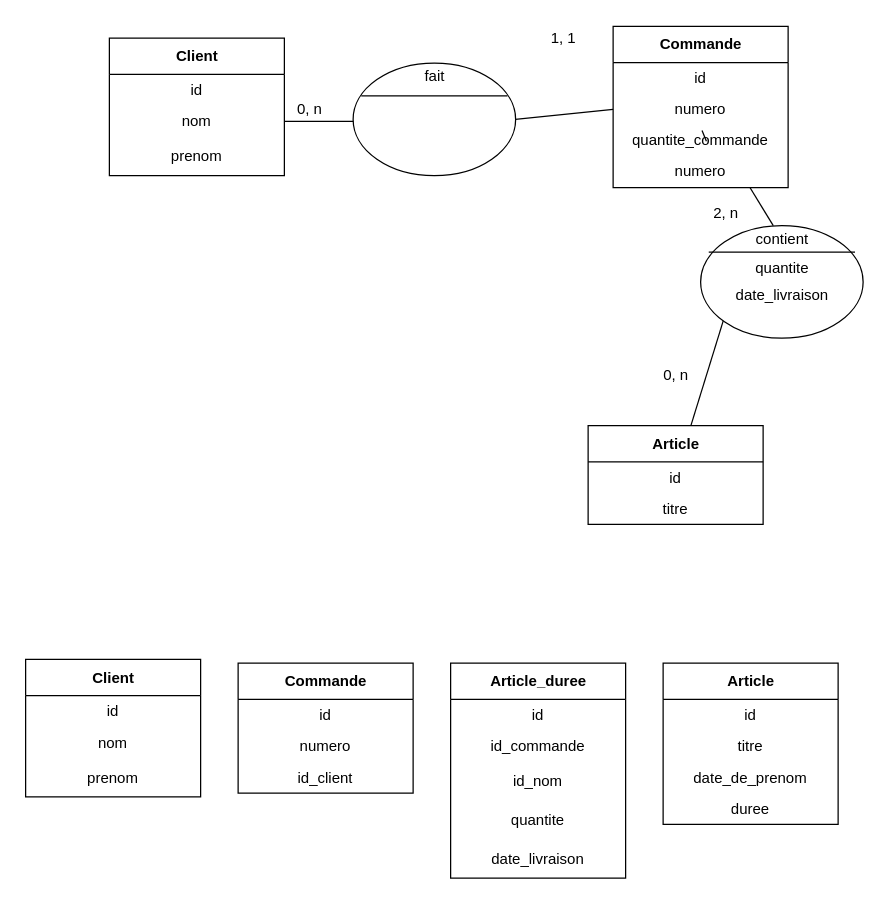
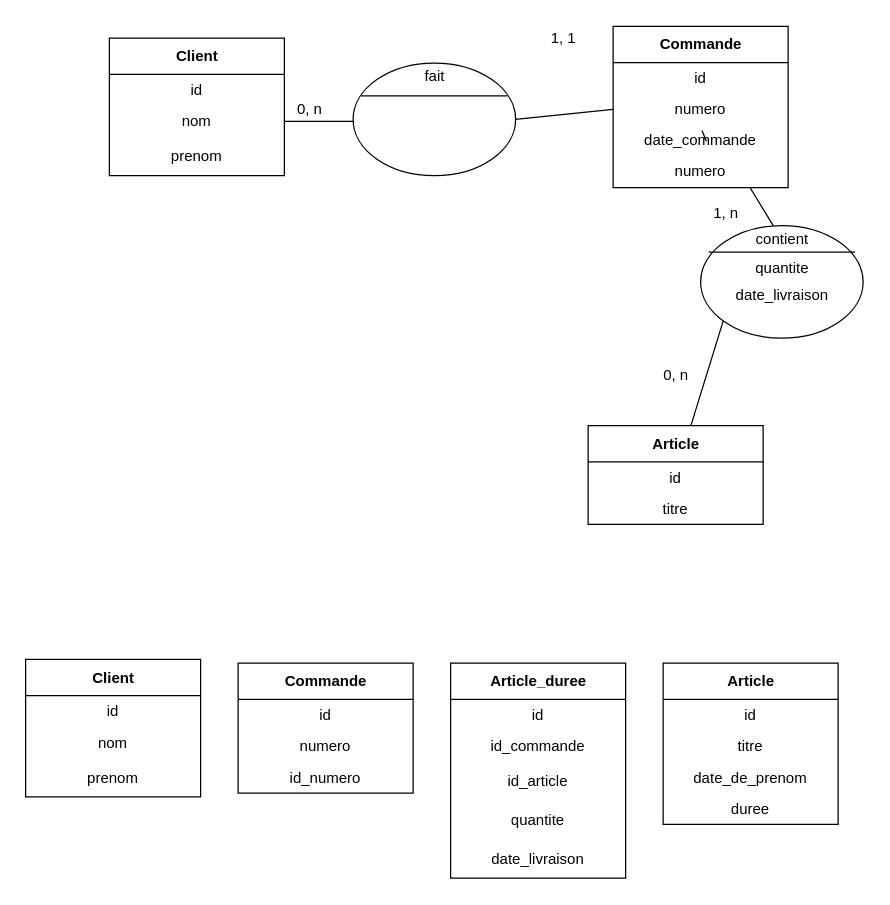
node "quantite_commande": label "quantite_commande" -> "date_commande"
node "2, n": label "2, n" -> "1, n"
node "id_client": label "id_client" -> "id_numero"
node "id_nom": label "id_nom" -> "id_article"
